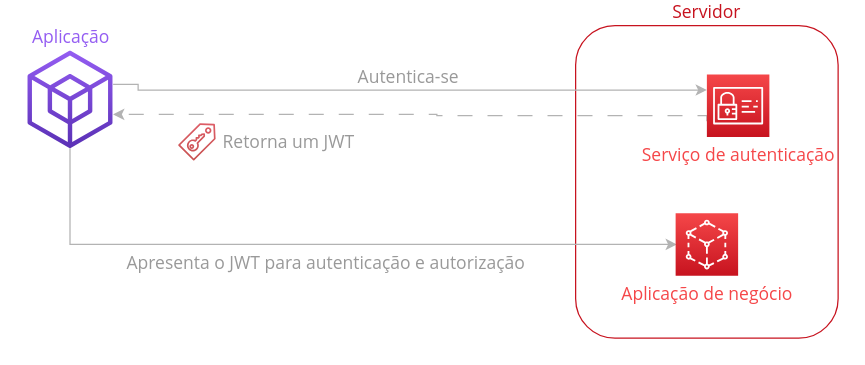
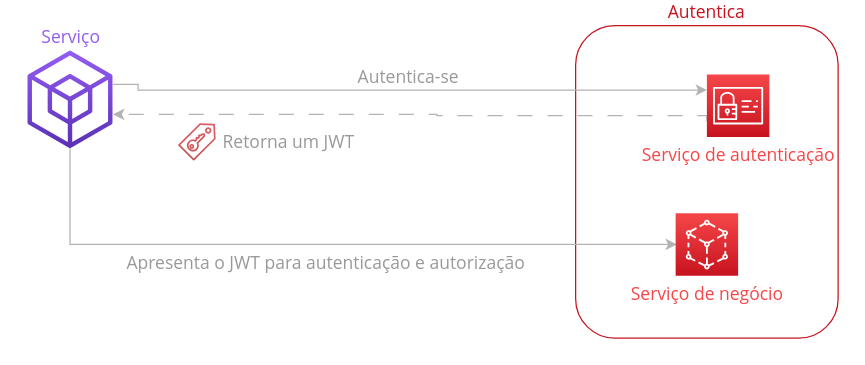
node "Servidor": label "Servidor" -> "Autentica"
node "Aplicação": label "Aplicação" -> "Serviço"
node "Aplicação de negócio": label "Aplicação de negócio" -> "Serviço de negócio"
